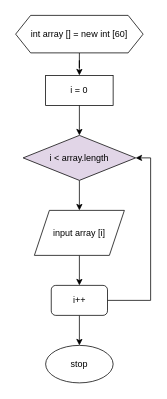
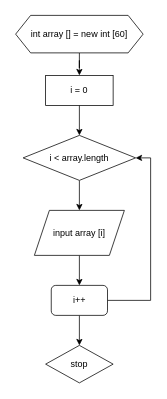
node "i < array.length": fillcolor #e1d5e7 -> #ffffff
node "stop": shape ellipse -> diamond
